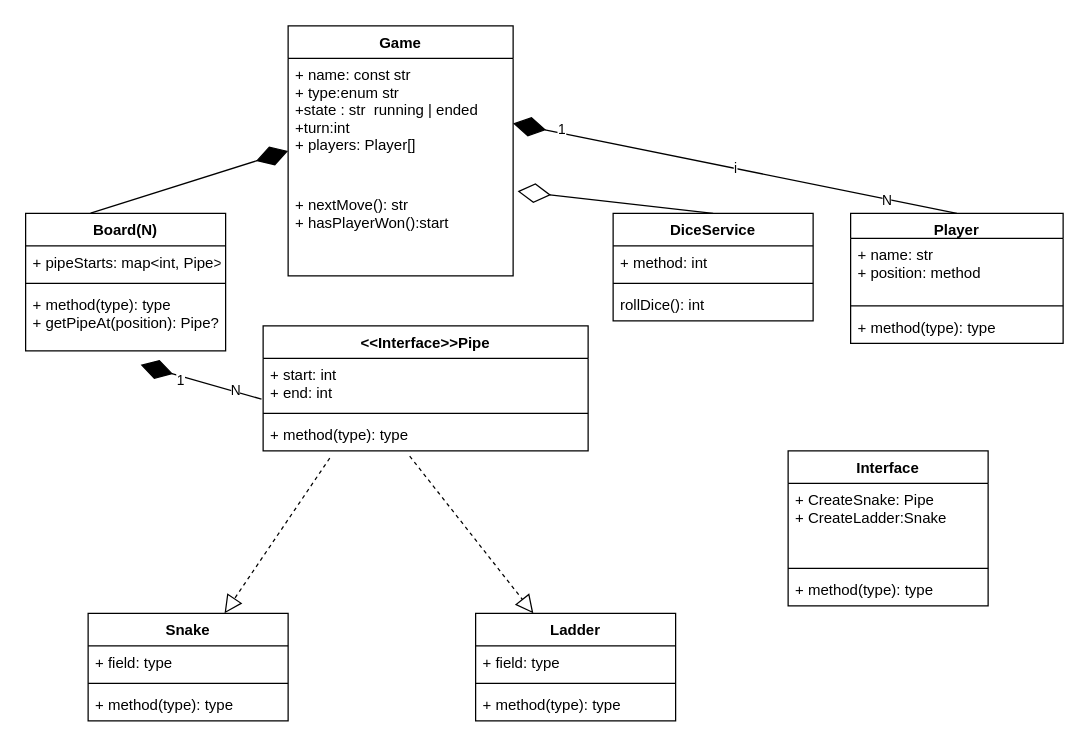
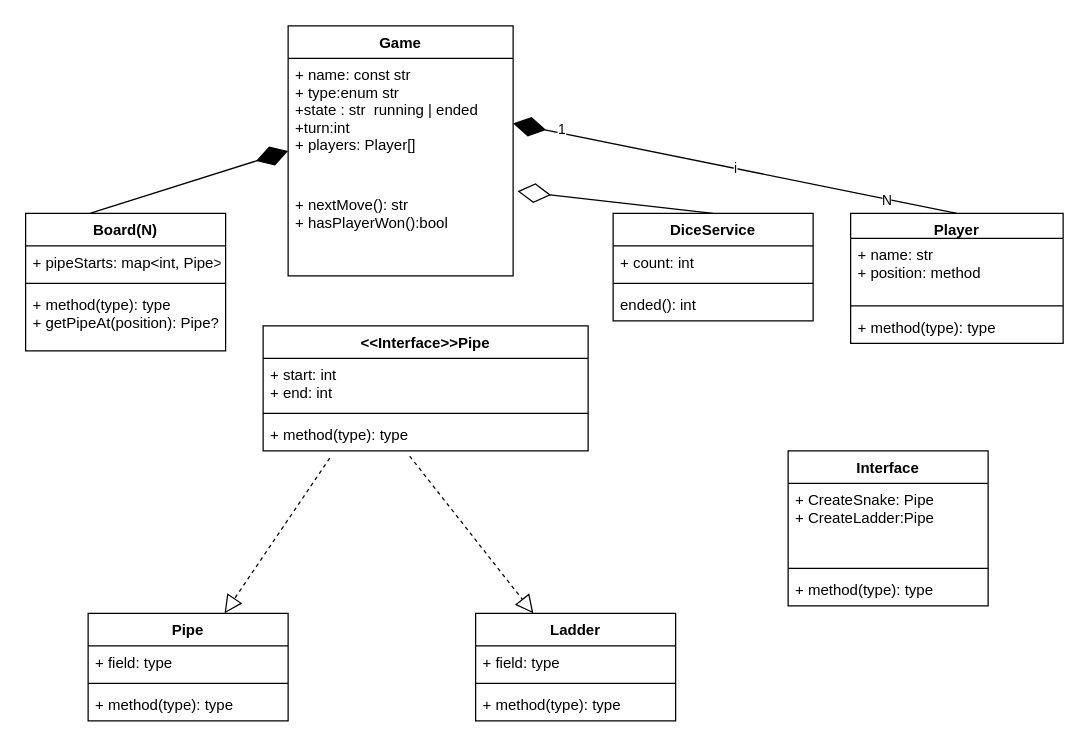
node "+ nextMove(): str + hasPlayerWon():start": label "+ nextMove(): str + hasPlayerWon():start" -> "+ nextMove(): str + hasPlayerWon():bool"
node "+ method: int": label "+ method: int" -> "+ count: int"
node "rollDice(): int": label "rollDice(): int" -> "ended(): int"
edge "+ start: int + end: int" -> "+ method(type): type + getPipeAt(position): Pipe?": removed, labels "N", "1"
node "+ CreateSnake: Pipe + CreateLadder:Snake": label "+ CreateSnake: Pipe + CreateLadder:Snake" -> "+ CreateSnake: Pipe + CreateLadder:Pipe"
node "Snake": label "Snake" -> "Pipe"
